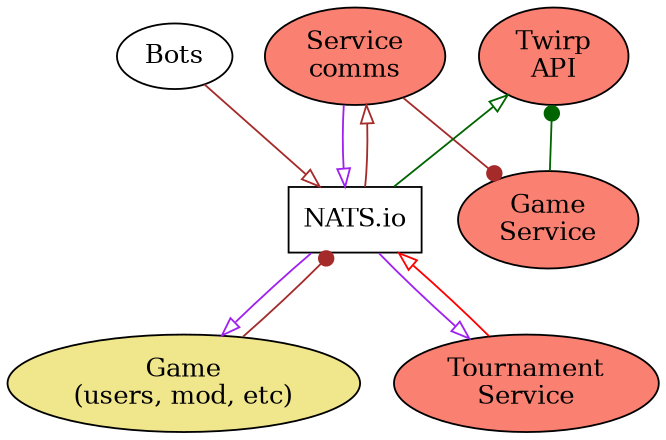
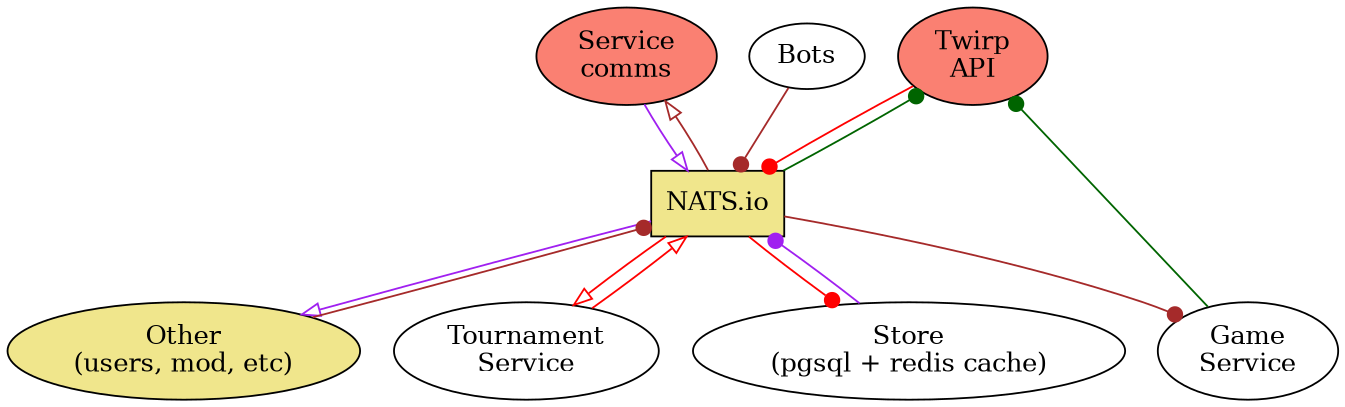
edge "Twirp API" -> "NATS.io": added
edge "Bots" -> "NATS.io": arrowhead onormal -> dot
edge "Service comms" -> "Game Service": now "NATS.io" -> "Game Service"
edge "NATS.io" -> "Twirp API": arrowhead onormal -> dot
node "NATS.io": fillcolor white -> khaki
node "Game Service": fillcolor salmon -> white
edge "NATS.io" -> "Tournament Service": color purple -> red
node "Store (pgsql + redis cache)": added
node "Game (users, mod, etc)": label "Game (users, mod, etc)" -> "Other (users, mod, etc)"
node "Tournament Service": fillcolor salmon -> white
